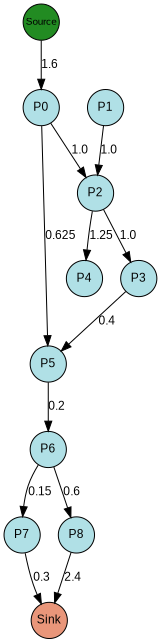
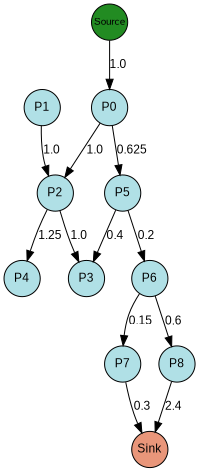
edge "Source" -> "P0": label "1.6" -> "1.0"
edge "P3" -> "P5": reversed
